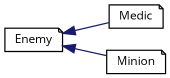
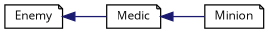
edge "Minion" -> "Enemy": now "Minion" -> "Medic"
